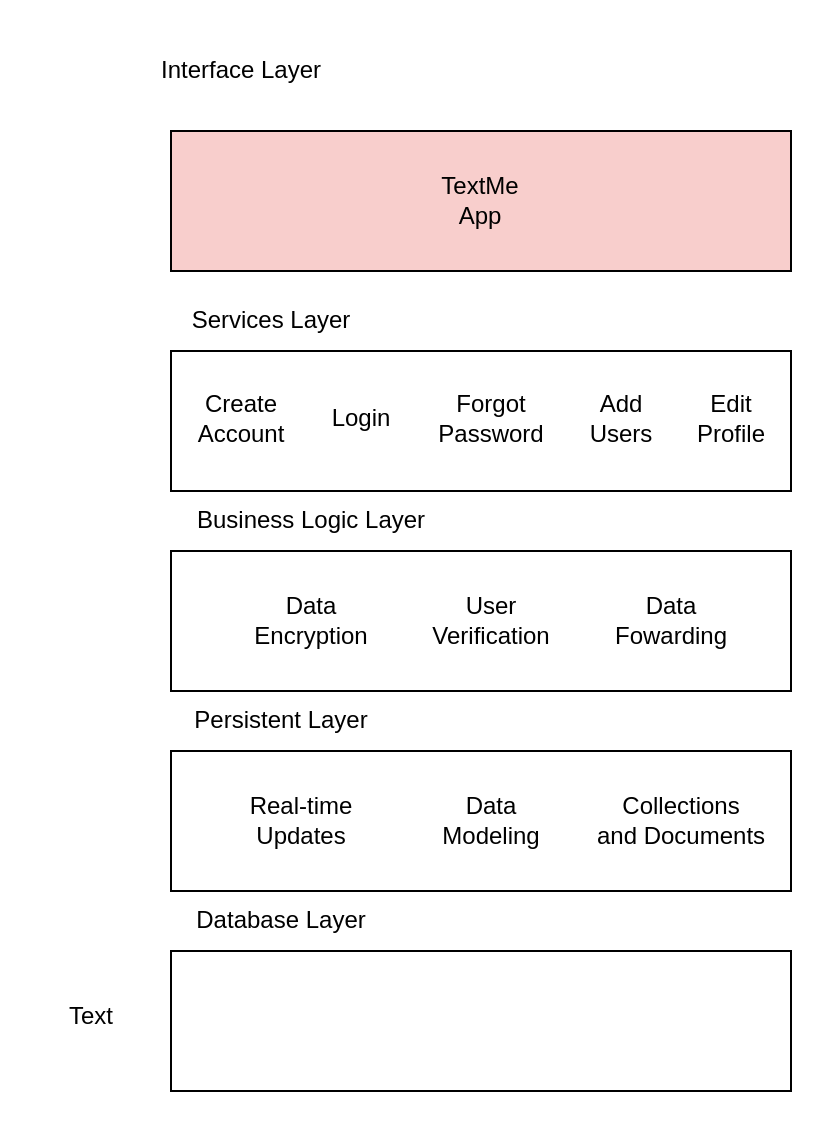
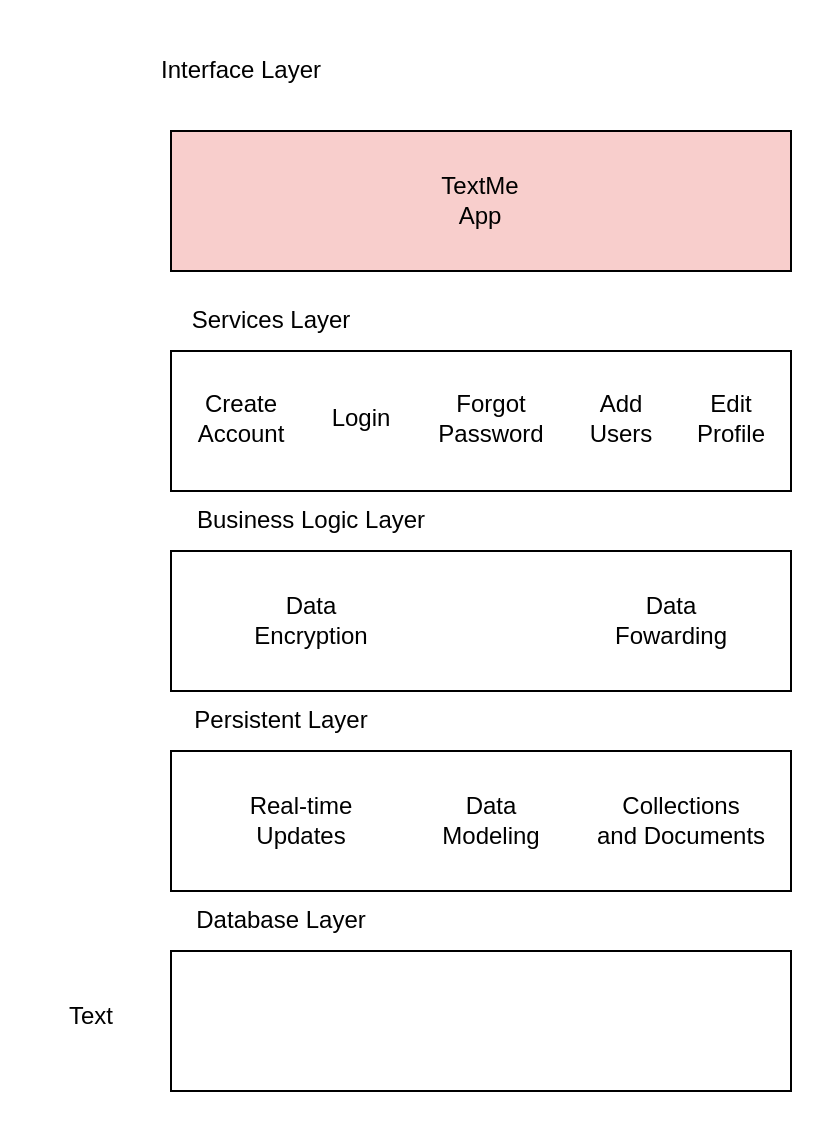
node "User Verification": removed
